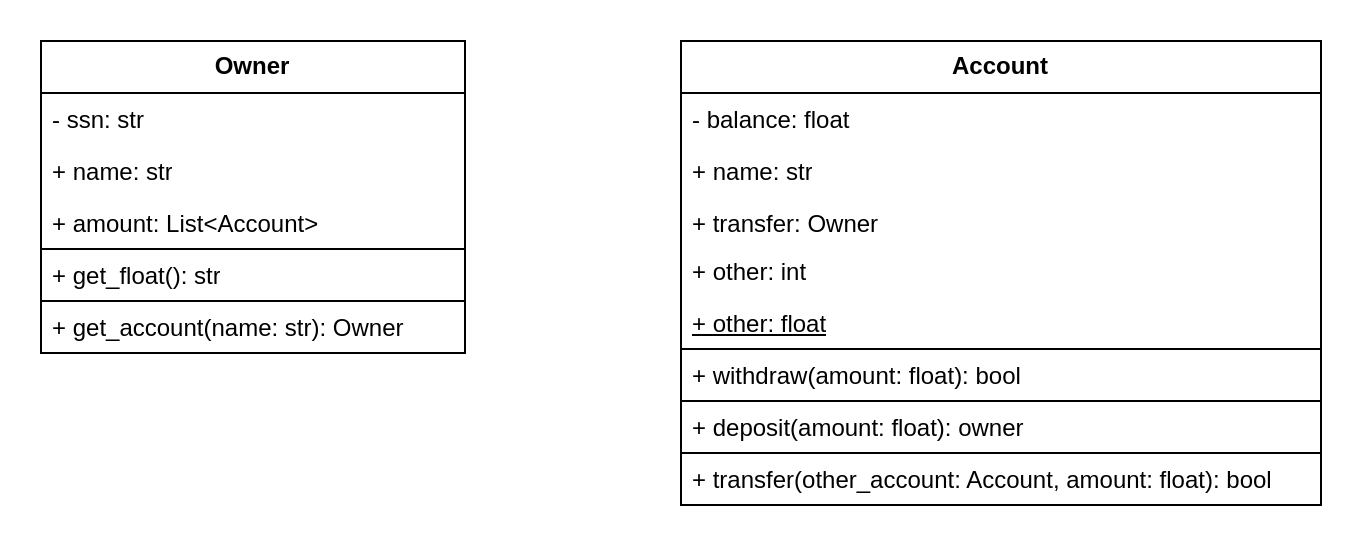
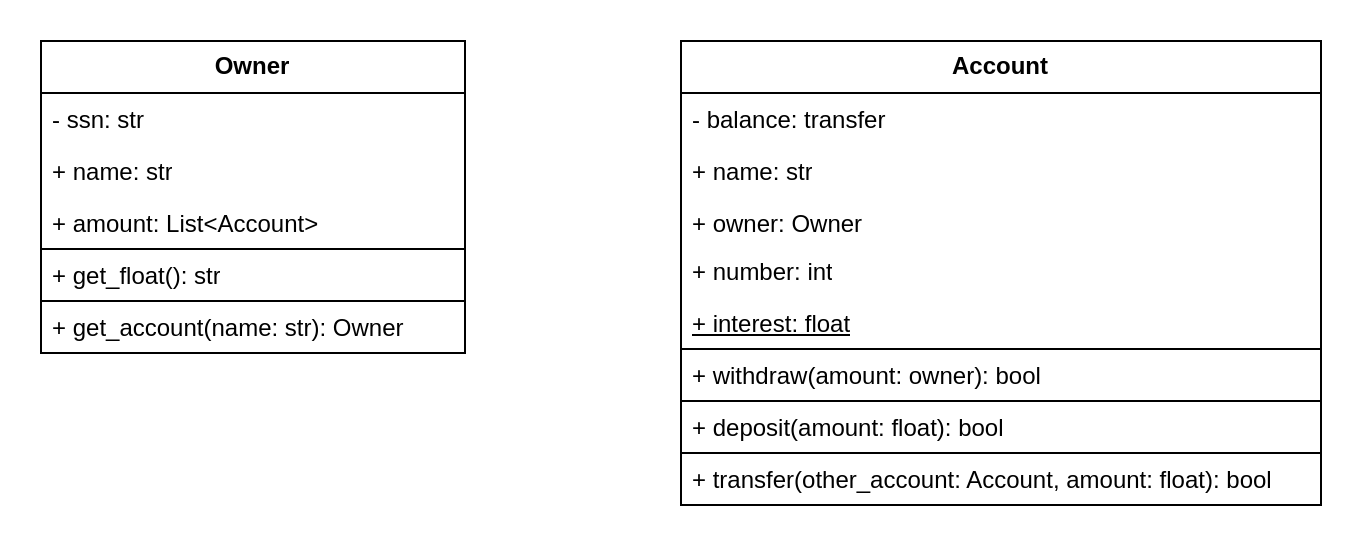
node "- balance: float": label "- balance: float" -> "- balance: transfer"
node "+ transfer: Owner": label "+ transfer: Owner" -> "+ owner: Owner"
node "+ other: int": label "+ other: int" -> "+ number: int"
node "+ other: float": label "+ other: float" -> "+ interest: float"
node "+ withdraw(amount: float): bool": label "+ withdraw(amount: float): bool" -> "+ withdraw(amount: owner): bool"
node "+ deposit(amount: float): owner": label "+ deposit(amount: float): owner" -> "+ deposit(amount: float): bool"
